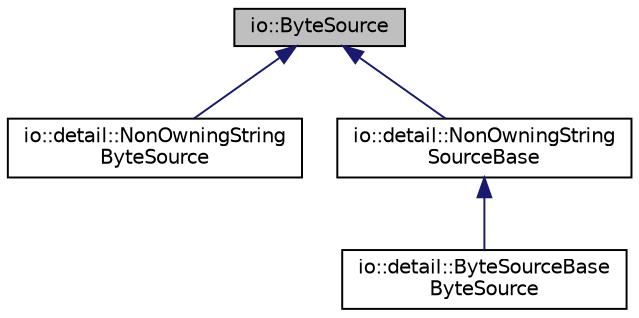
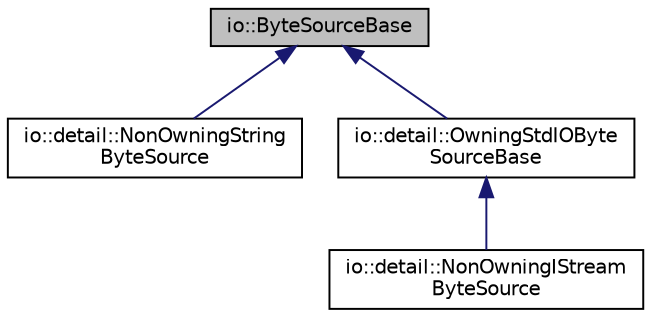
node "io::ByteSource": label "io::ByteSource" -> "io::ByteSourceBase"
node "io::detail::NonOwningString SourceBase": label "io::detail::NonOwningString SourceBase" -> "io::detail::OwningStdIOByte SourceBase"
node "io::detail::ByteSourceBase ByteSource": label "io::detail::ByteSourceBase ByteSource" -> "io::detail::NonOwningIStream ByteSource"
